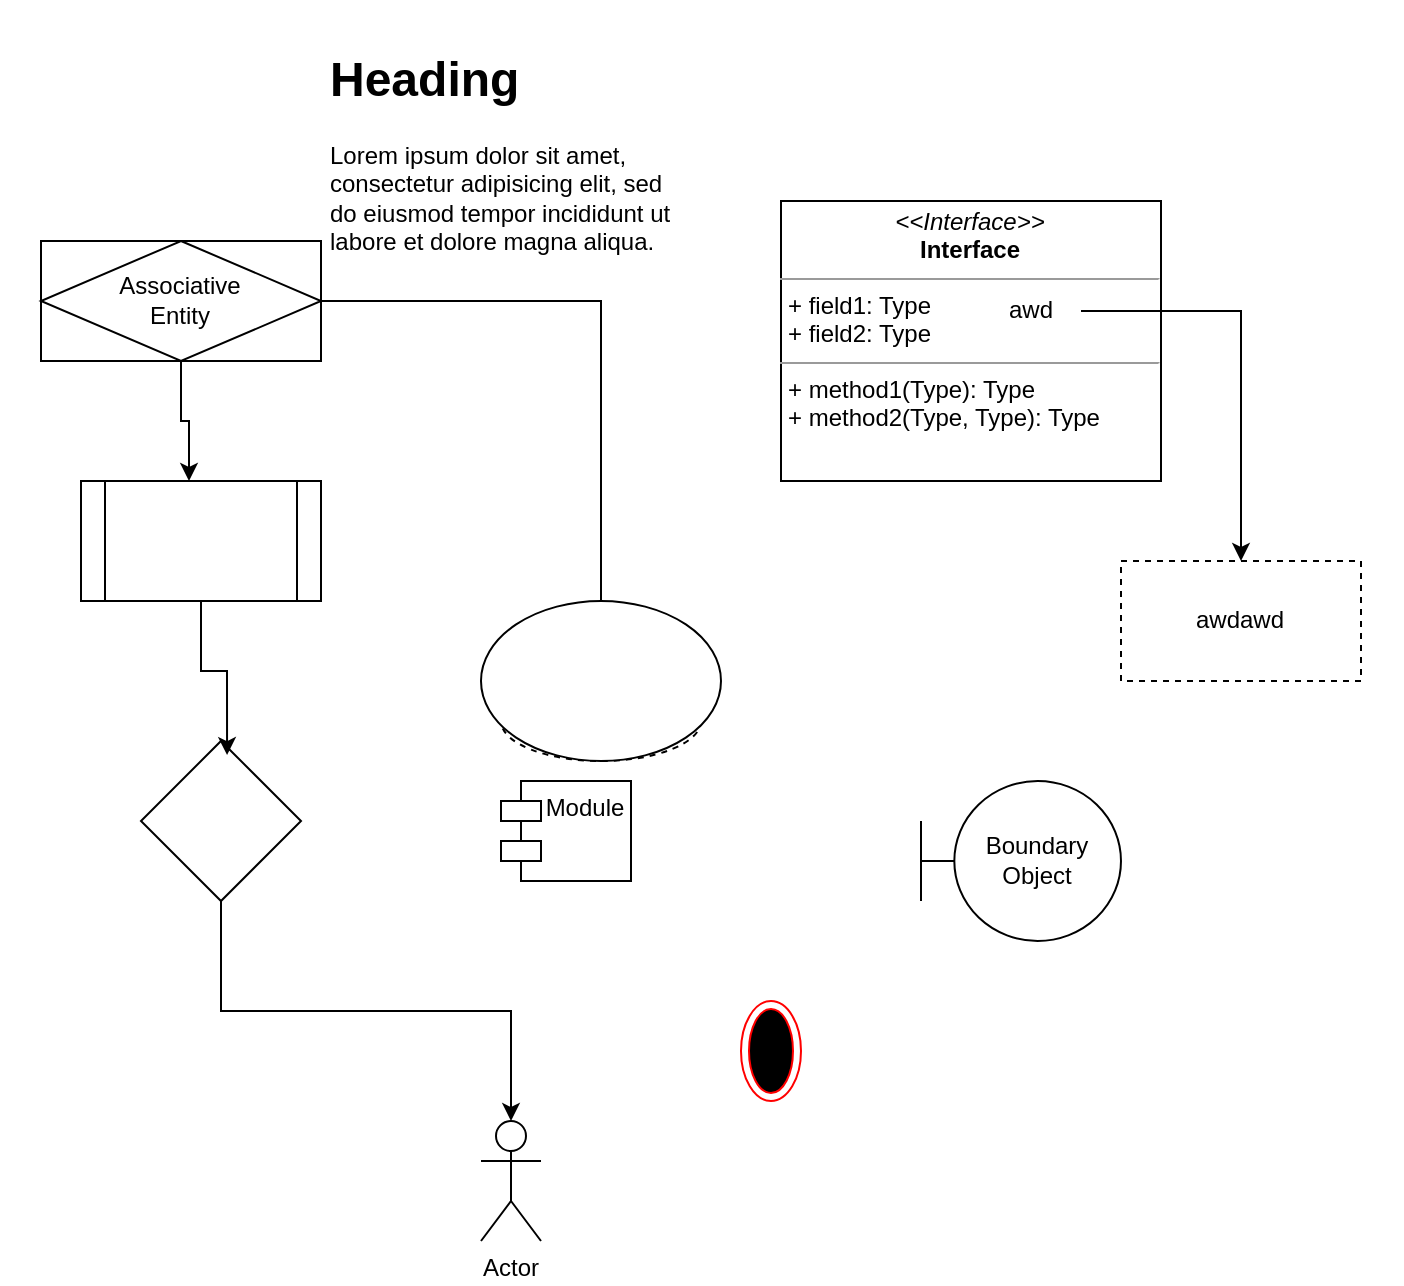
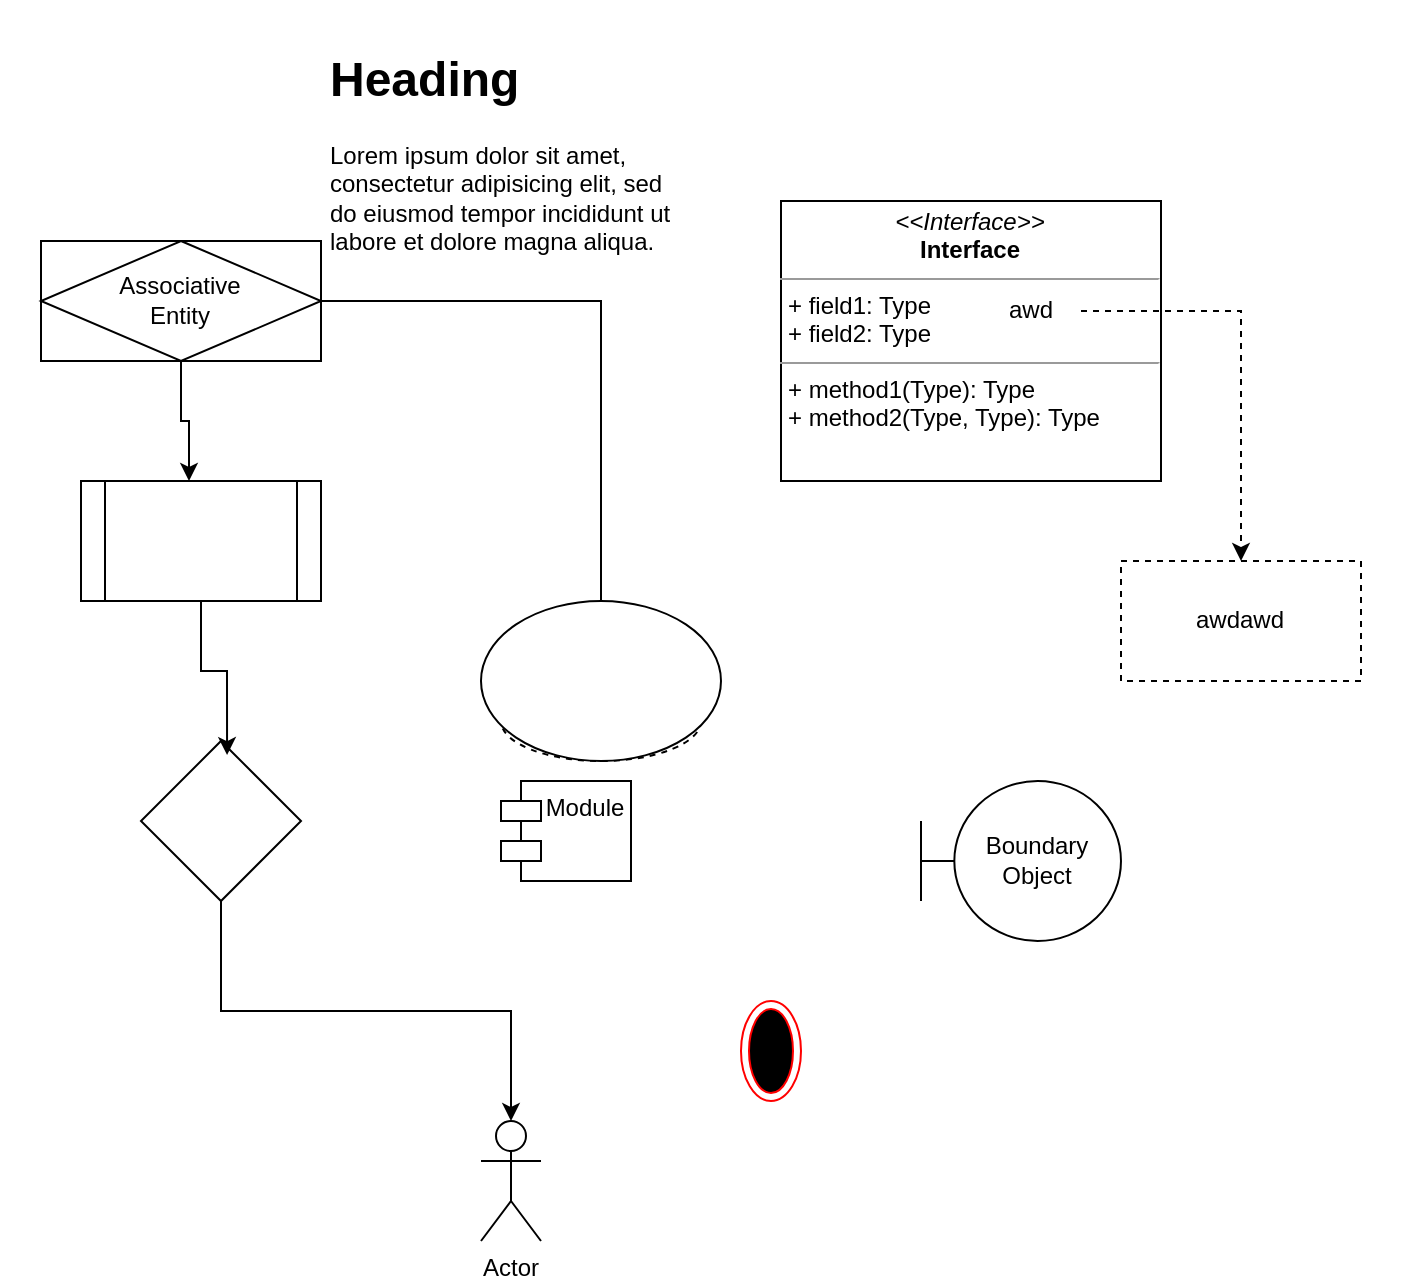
edge "awd" -> "awdawd": style solid -> dashed
